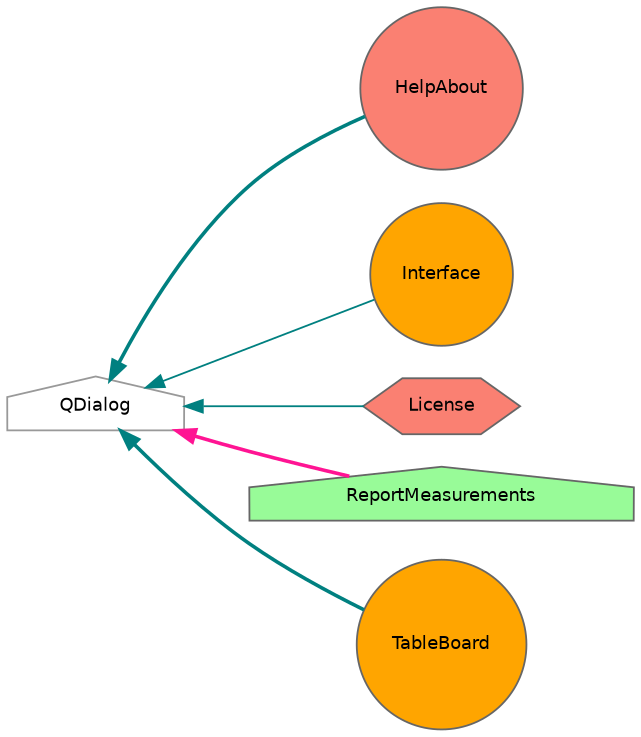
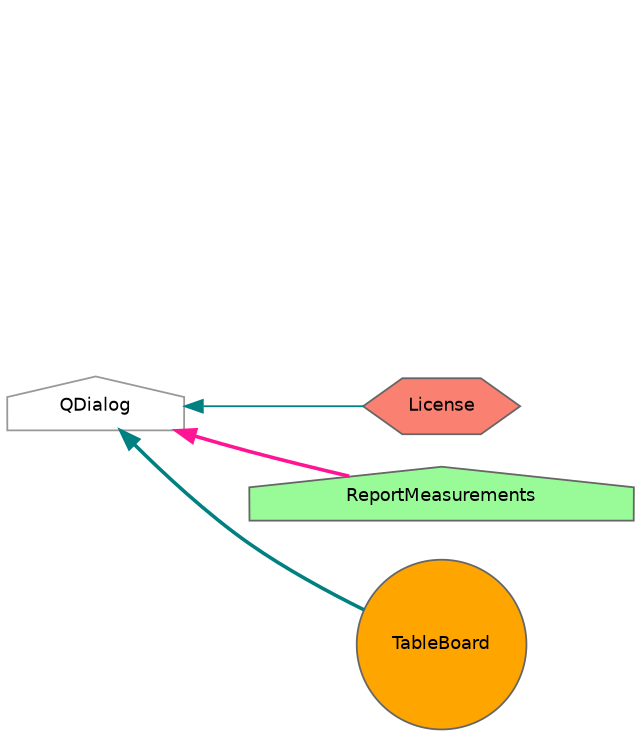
node "HelpAbout": removed
node "Interface": removed
